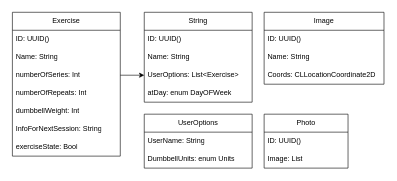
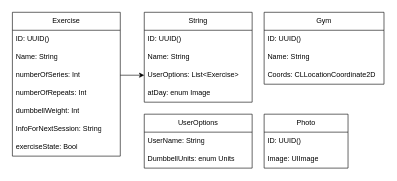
node "Image": label "Image" -> "Gym"
node "atDay: enum DayOFWeek": label "atDay: enum DayOFWeek" -> "atDay: enum Image"
node "Image: List": label "Image: List" -> "Image: UIImage"
